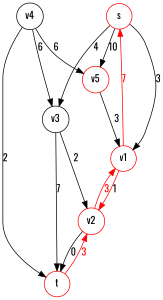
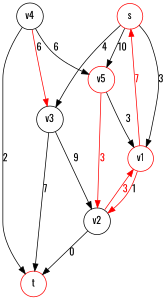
edge "v4" -> "v3": color black -> red
edge "v3" -> "v2": label "2" -> "9"
node "v2": color red -> black
edge "t" -> "v2": now "v5" -> "v2"
